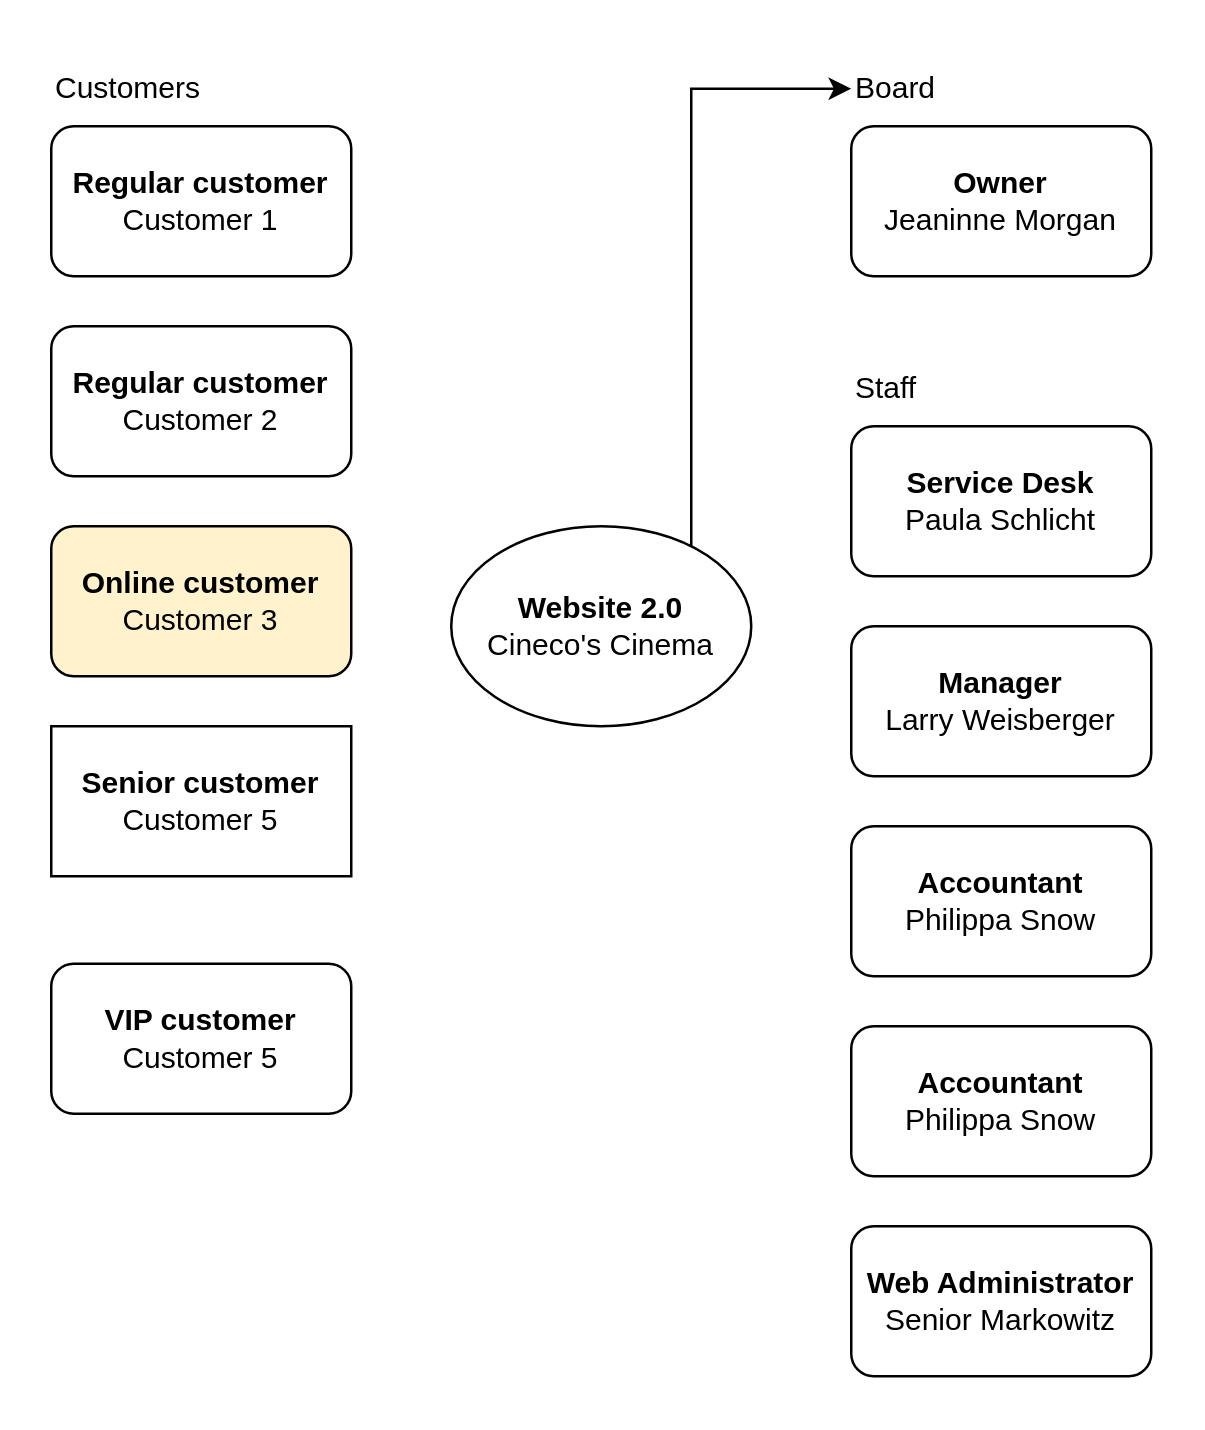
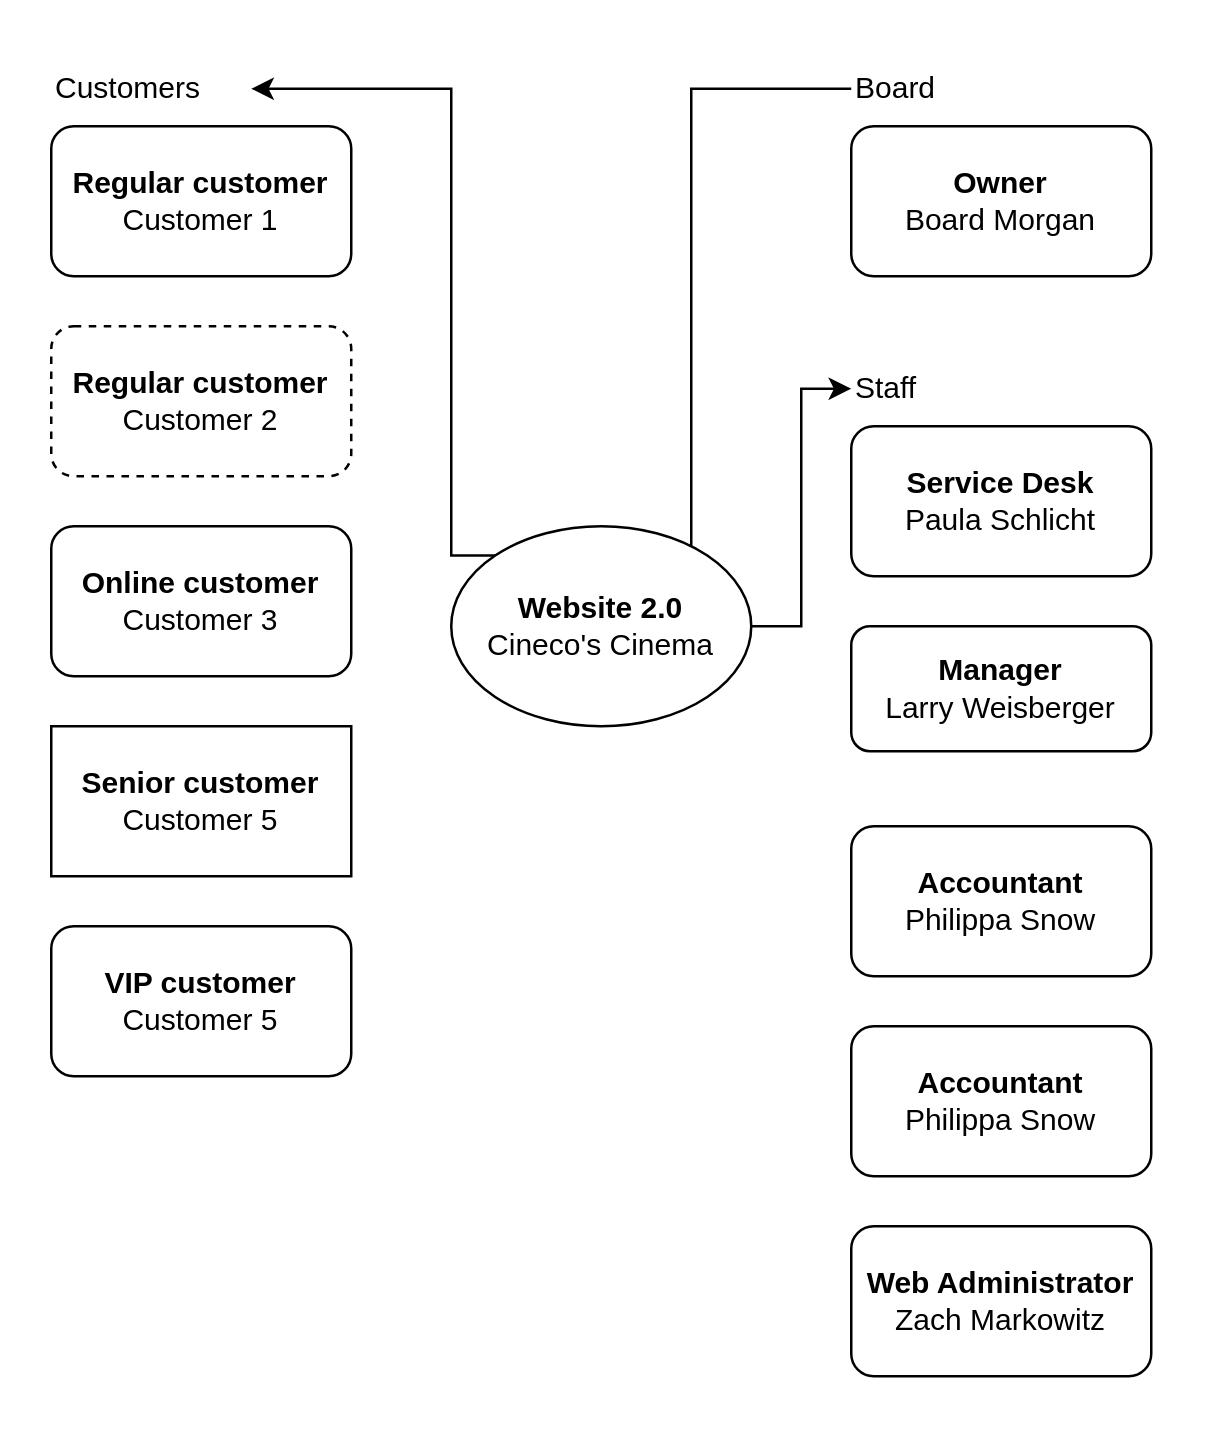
edge "Website 2.0 Cineco's Cinema" -> "Board": arrowhead classic -> none
node "Owner Jeaninne Morgan": label "Owner Jeaninne Morgan" -> "Owner Board Morgan"
edge "Website 2.0 Cineco's Cinema" -> "Customers": added
node "Regular customer Customer 2": style solid -> dashed
edge "Website 2.0 Cineco's Cinema" -> "Staff": added
node "Online customer Customer 3": fillcolor #fff2cc -> #ffffff
node "Manager Larry Weisberger": size 300x150 -> 300x125
node "VIP customer Customer 5": moved (201, 1039) -> (201, 1001)
node "Web Administrator Senior Markowitz": label "Web Administrator Senior Markowitz" -> "Web Administrator Zach Markowitz"
